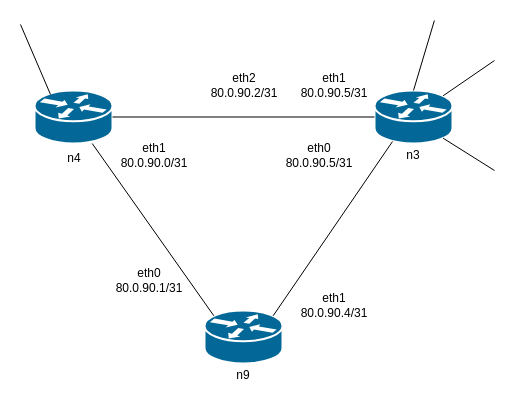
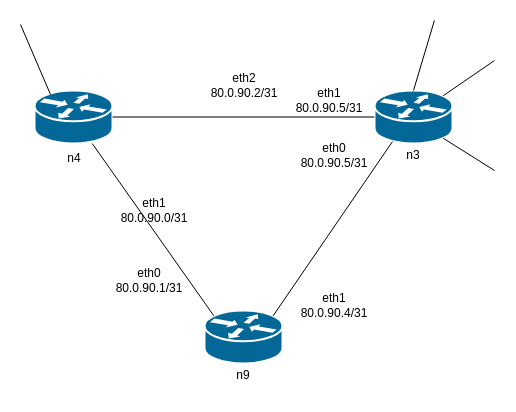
node "eth1 80.0.90.5/31": moved (335, 86) -> (330, 101)
node "eth1 80.0.90.0/31": moved (155, 156) -> (155, 211)
node "eth0 80.0.90.5/31": moved (320, 156) -> (335, 156)
